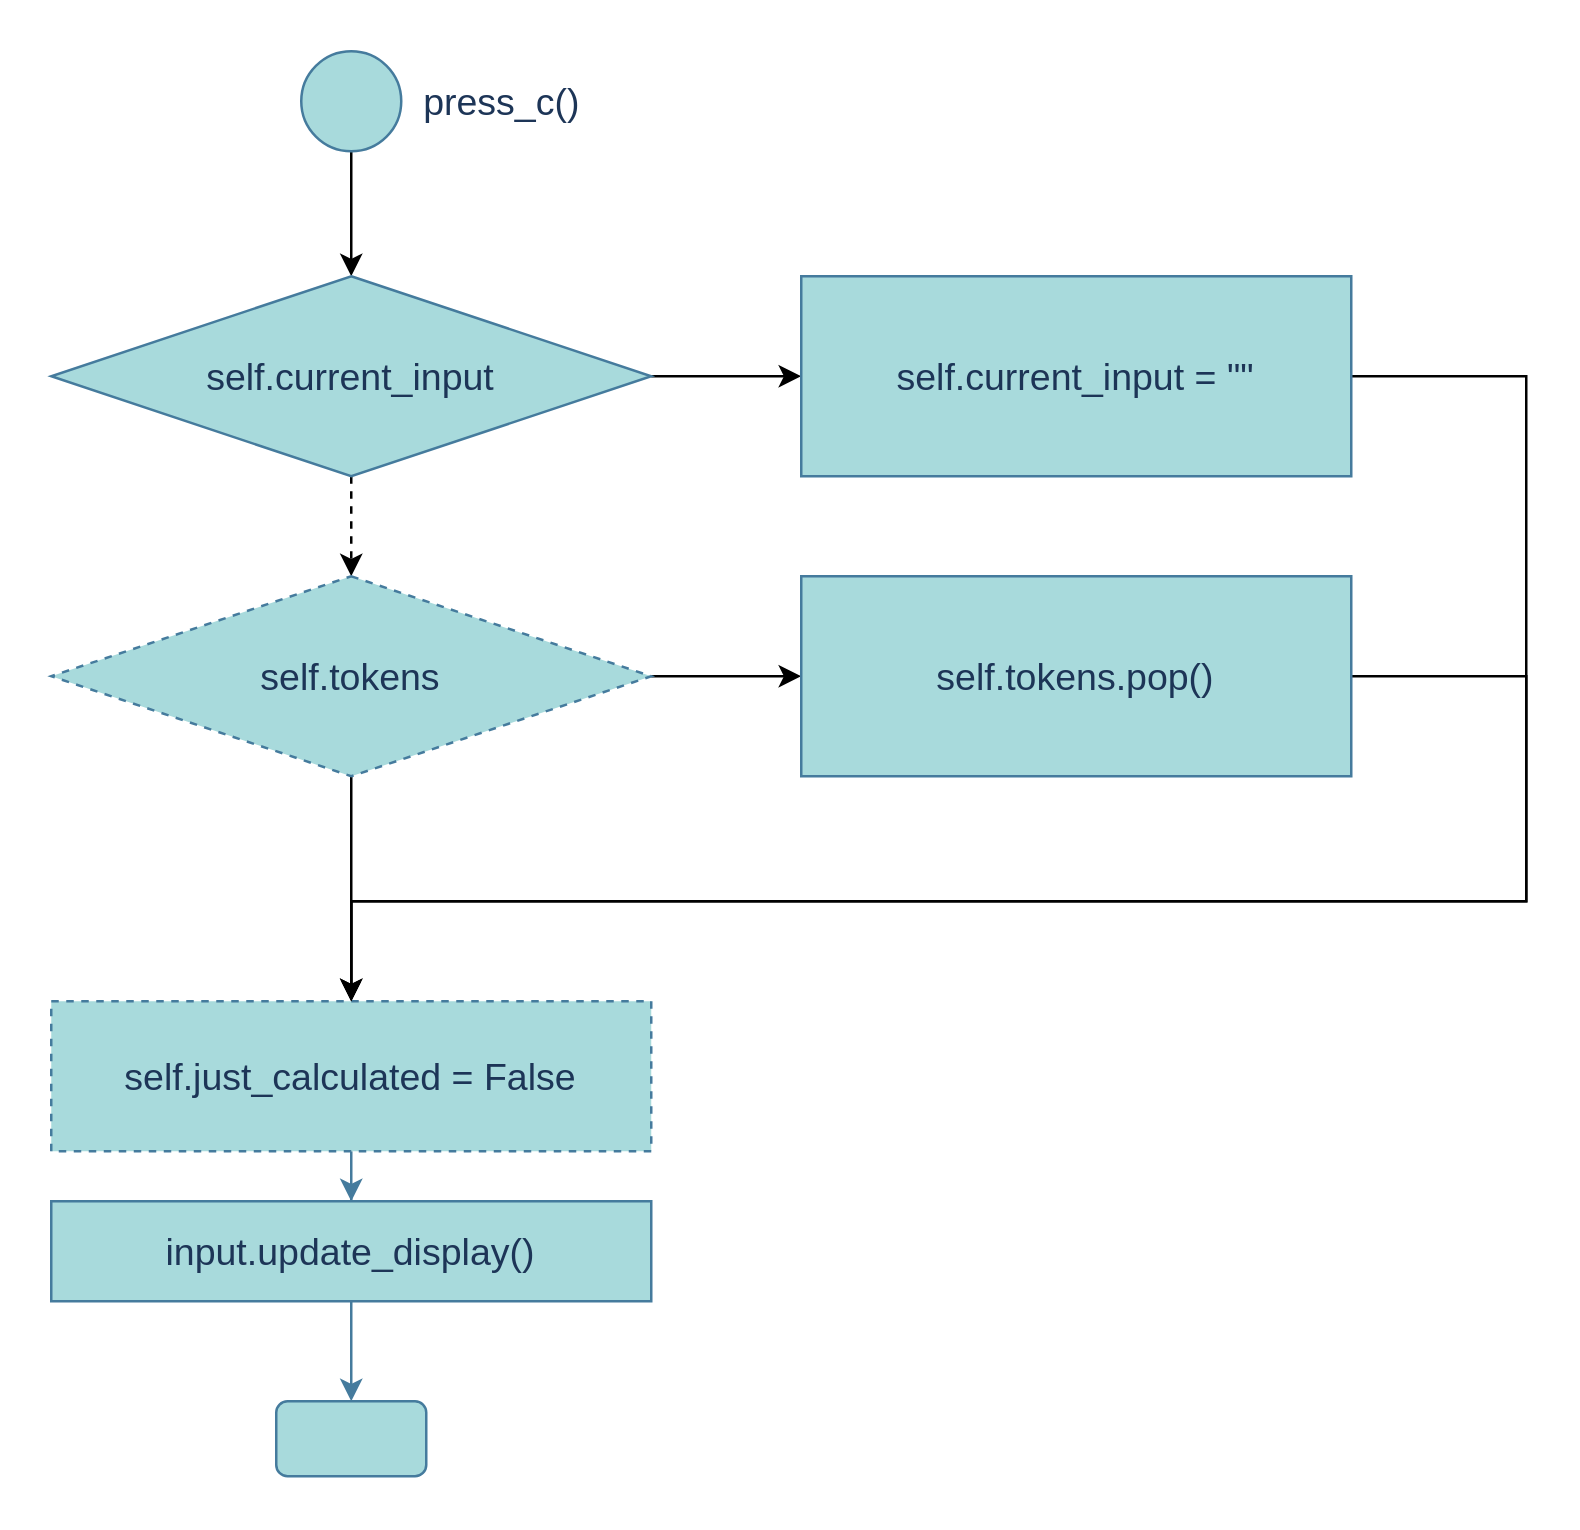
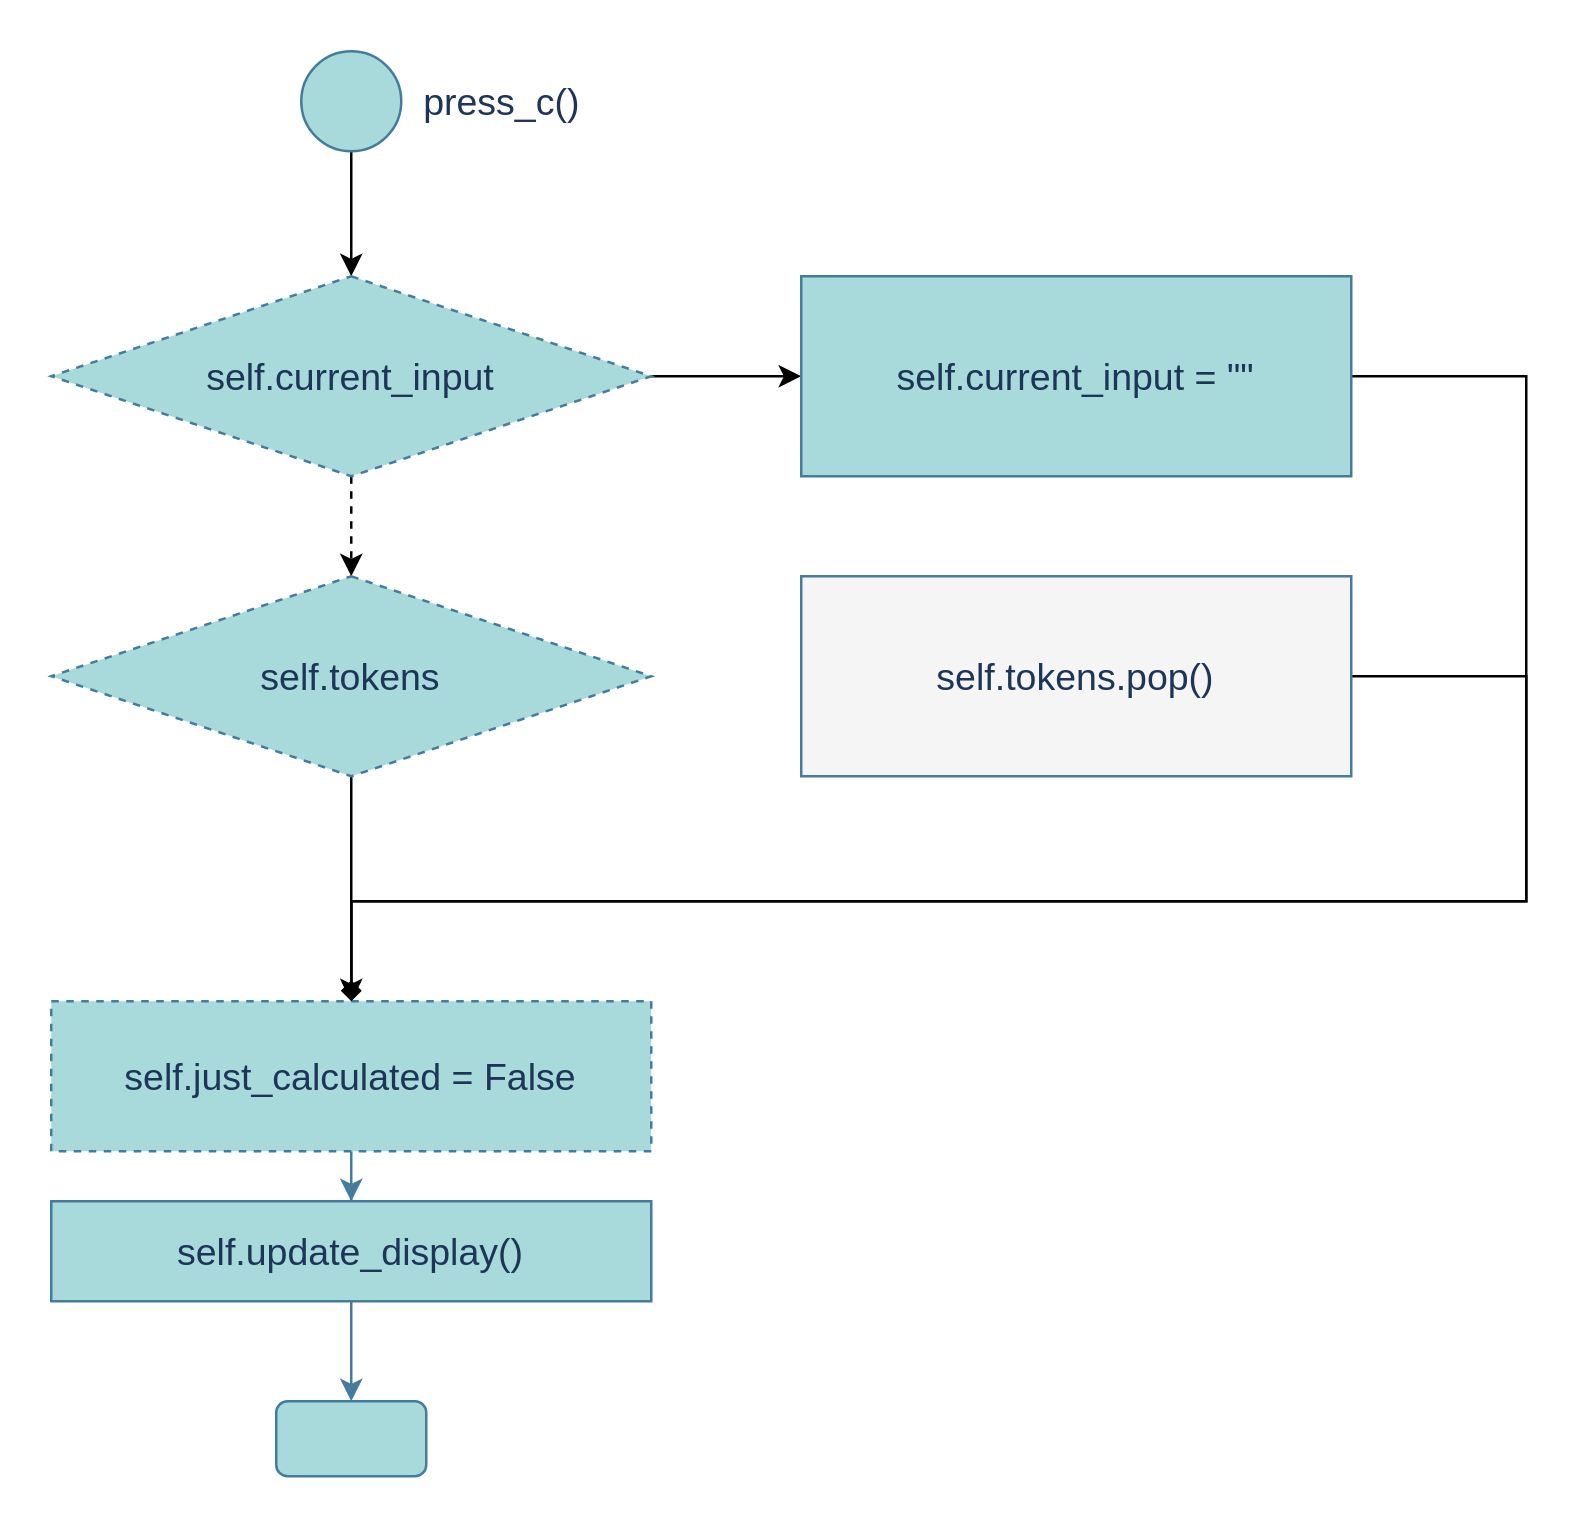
node "self.current_input": style solid -> dashed
edge "self.tokens" -> "self.tokens.pop()": removed
node "self.tokens.pop()": fillcolor #a8dadc -> #f5f5f5
edge "self.tokens.pop()" -> "self.just_calculated = False": arrowhead classic -> diamond
node "input.update_display()": label "input.update_display()" -> "self.update_display()"
